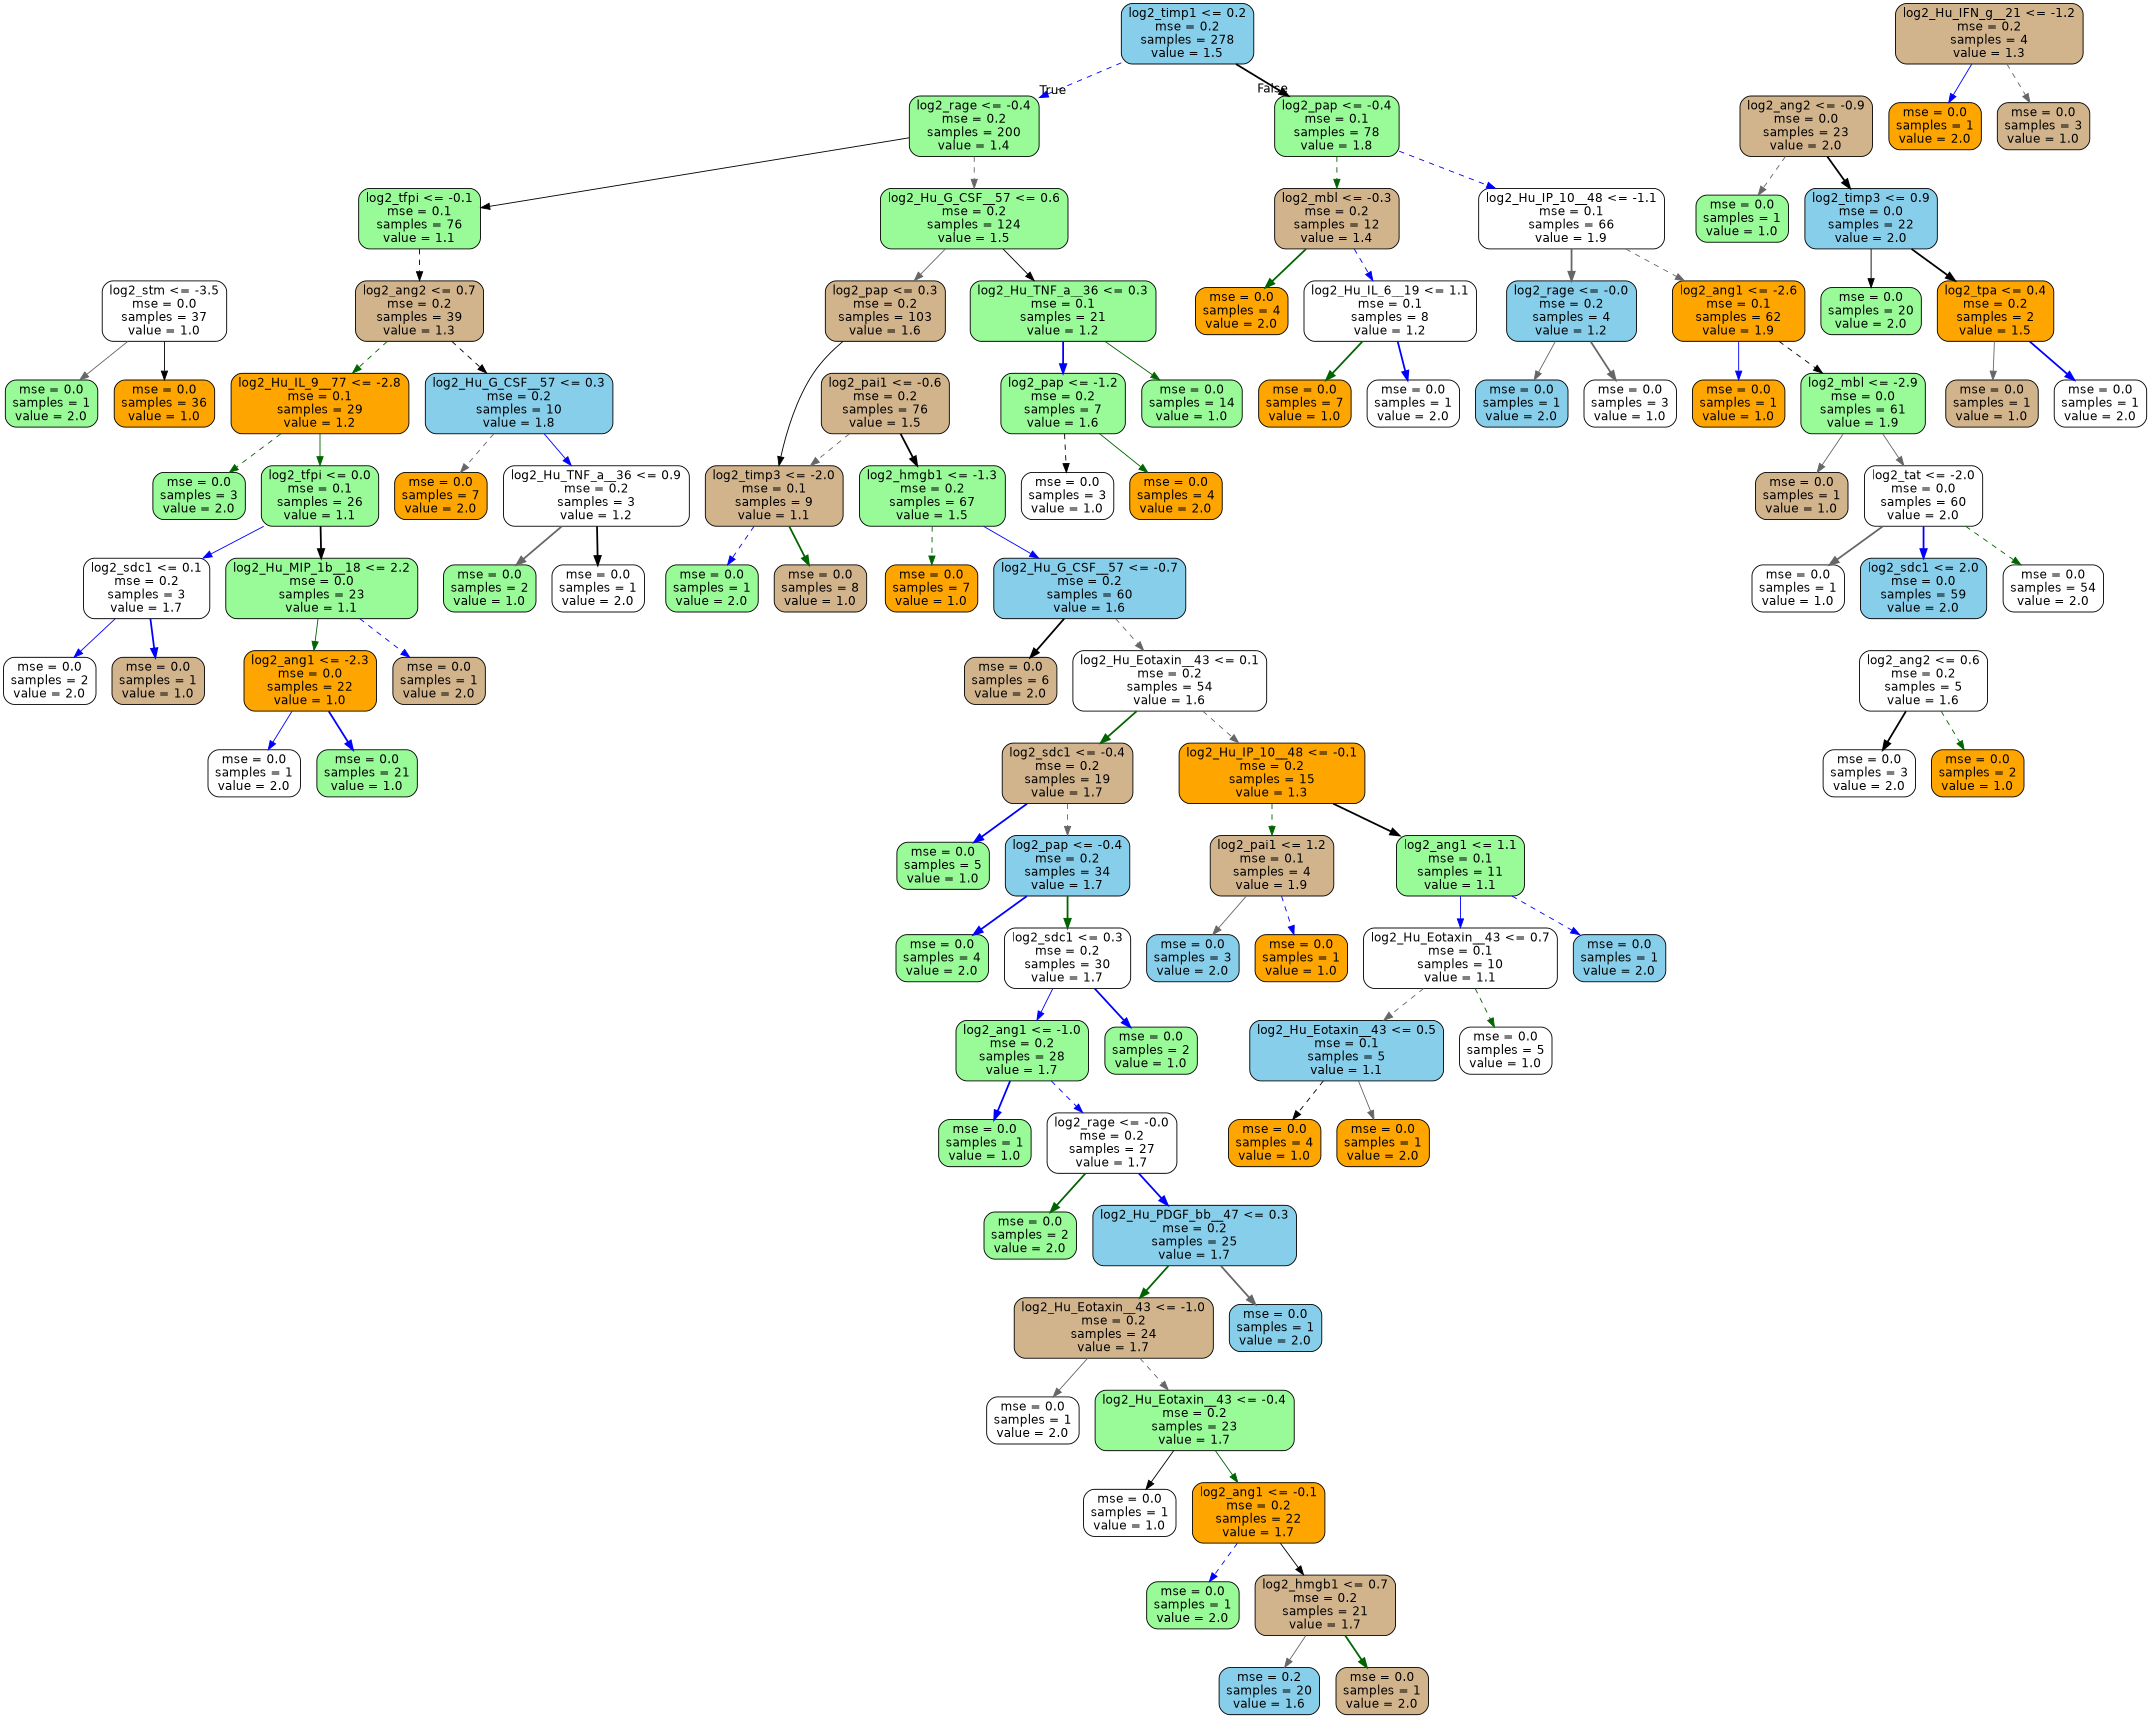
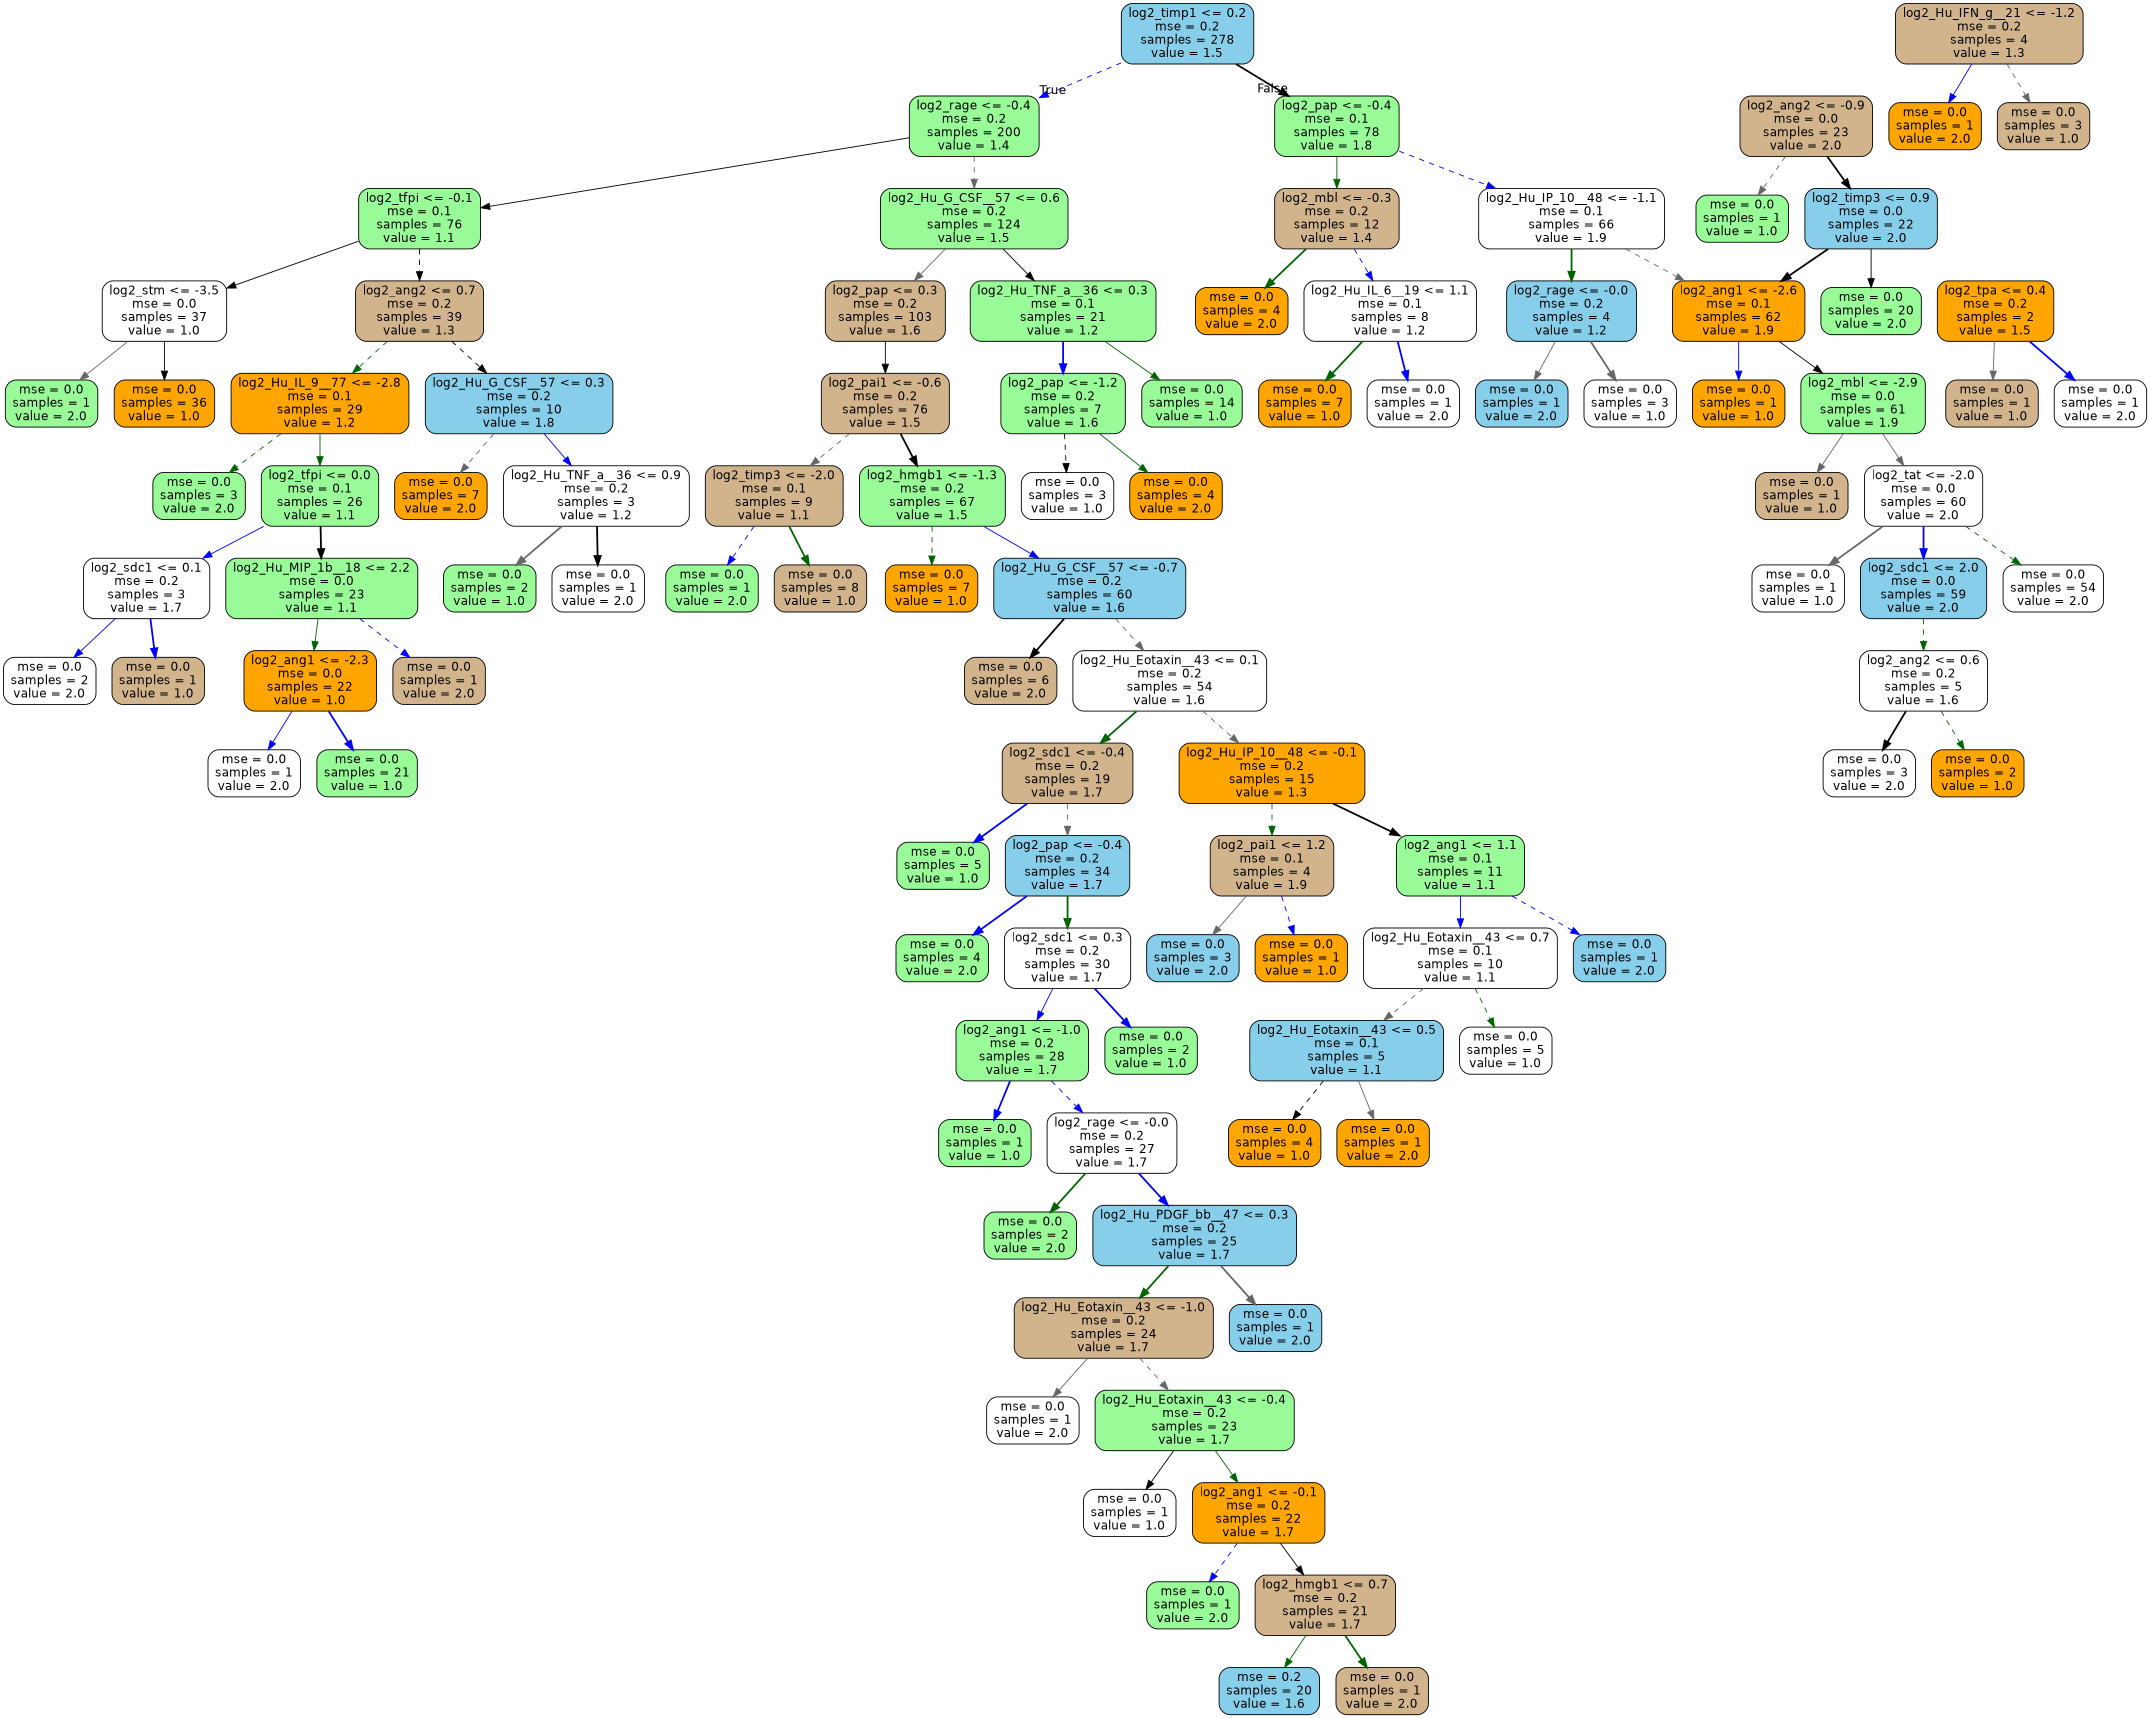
edge "log2_pap <= -0.4 mse = 0.1 samples = 78 value = 1.8" -> "log2_mbl <= -0.3 mse = 0.2 samples = 12 value = 1.4": style dashed -> solid
edge "log2_Hu_IP_10__48 <= -1.1 mse = 0.1 samples = 66 value = 1.9" -> "log2_rage <= -0.0 mse = 0.2 samples = 4 value = 1.2": color gray40 -> darkgreen
edge "log2_timp3 <= 0.9 mse = 0.0 samples = 22 value = 2.0" -> "log2_tpa <= 0.4 mse = 0.2 samples = 2 value = 1.5": now "log2_timp3 <= 0.9 mse = 0.0 samples = 22 value = 2.0" -> "log2_ang1 <= -2.6 mse = 0.1 samples = 62 value = 1.9"
edge "log2_tfpi <= -0.1 mse = 0.1 samples = 76 value = 1.1" -> "log2_stm <= -3.5 mse = 0.0 samples = 37 value = 1.0": added
edge "log2_ang1 <= -2.6 mse = 0.1 samples = 62 value = 1.9" -> "log2_mbl <= -2.9 mse = 0.0 samples = 61 value = 1.9": style dashed -> solid
edge "log2_pap <= 0.3 mse = 0.2 samples = 103 value = 1.6" -> "log2_timp3 <= -2.0 mse = 0.1 samples = 9 value = 1.1": now "log2_pap <= 0.3 mse = 0.2 samples = 103 value = 1.6" -> "log2_pai1 <= -0.6 mse = 0.2 samples = 76 value = 1.5"
edge "log2_sdc1 <= 2.0 mse = 0.0 samples = 59 value = 2.0" -> "log2_ang2 <= 0.6 mse = 0.2 samples = 5 value = 1.6": added
edge "log2_hmgb1 <= 0.7 mse = 0.2 samples = 21 value = 1.7" -> "mse = 0.2 samples = 20 value = 1.6": color gray40 -> darkgreen
